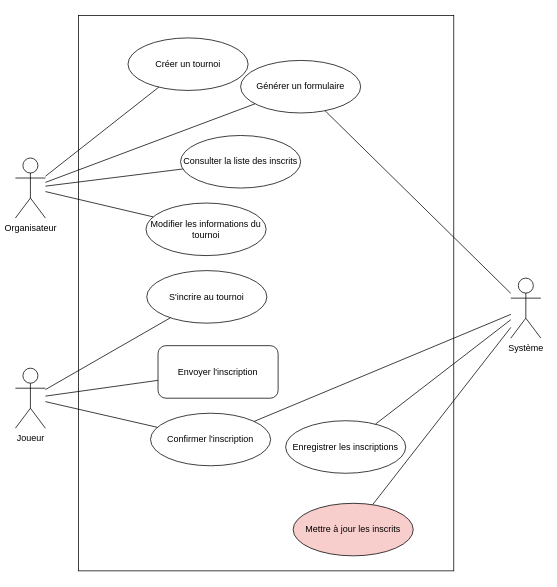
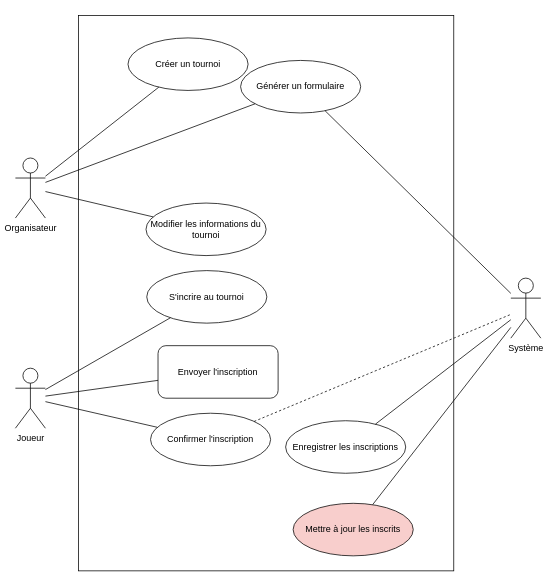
node "Consulter la liste des inscrits": removed
edge "Consulter la liste des inscrits" -- "Organisateur": removed
edge "Système" -- "Confirmer l'inscription": style solid -> dashed
